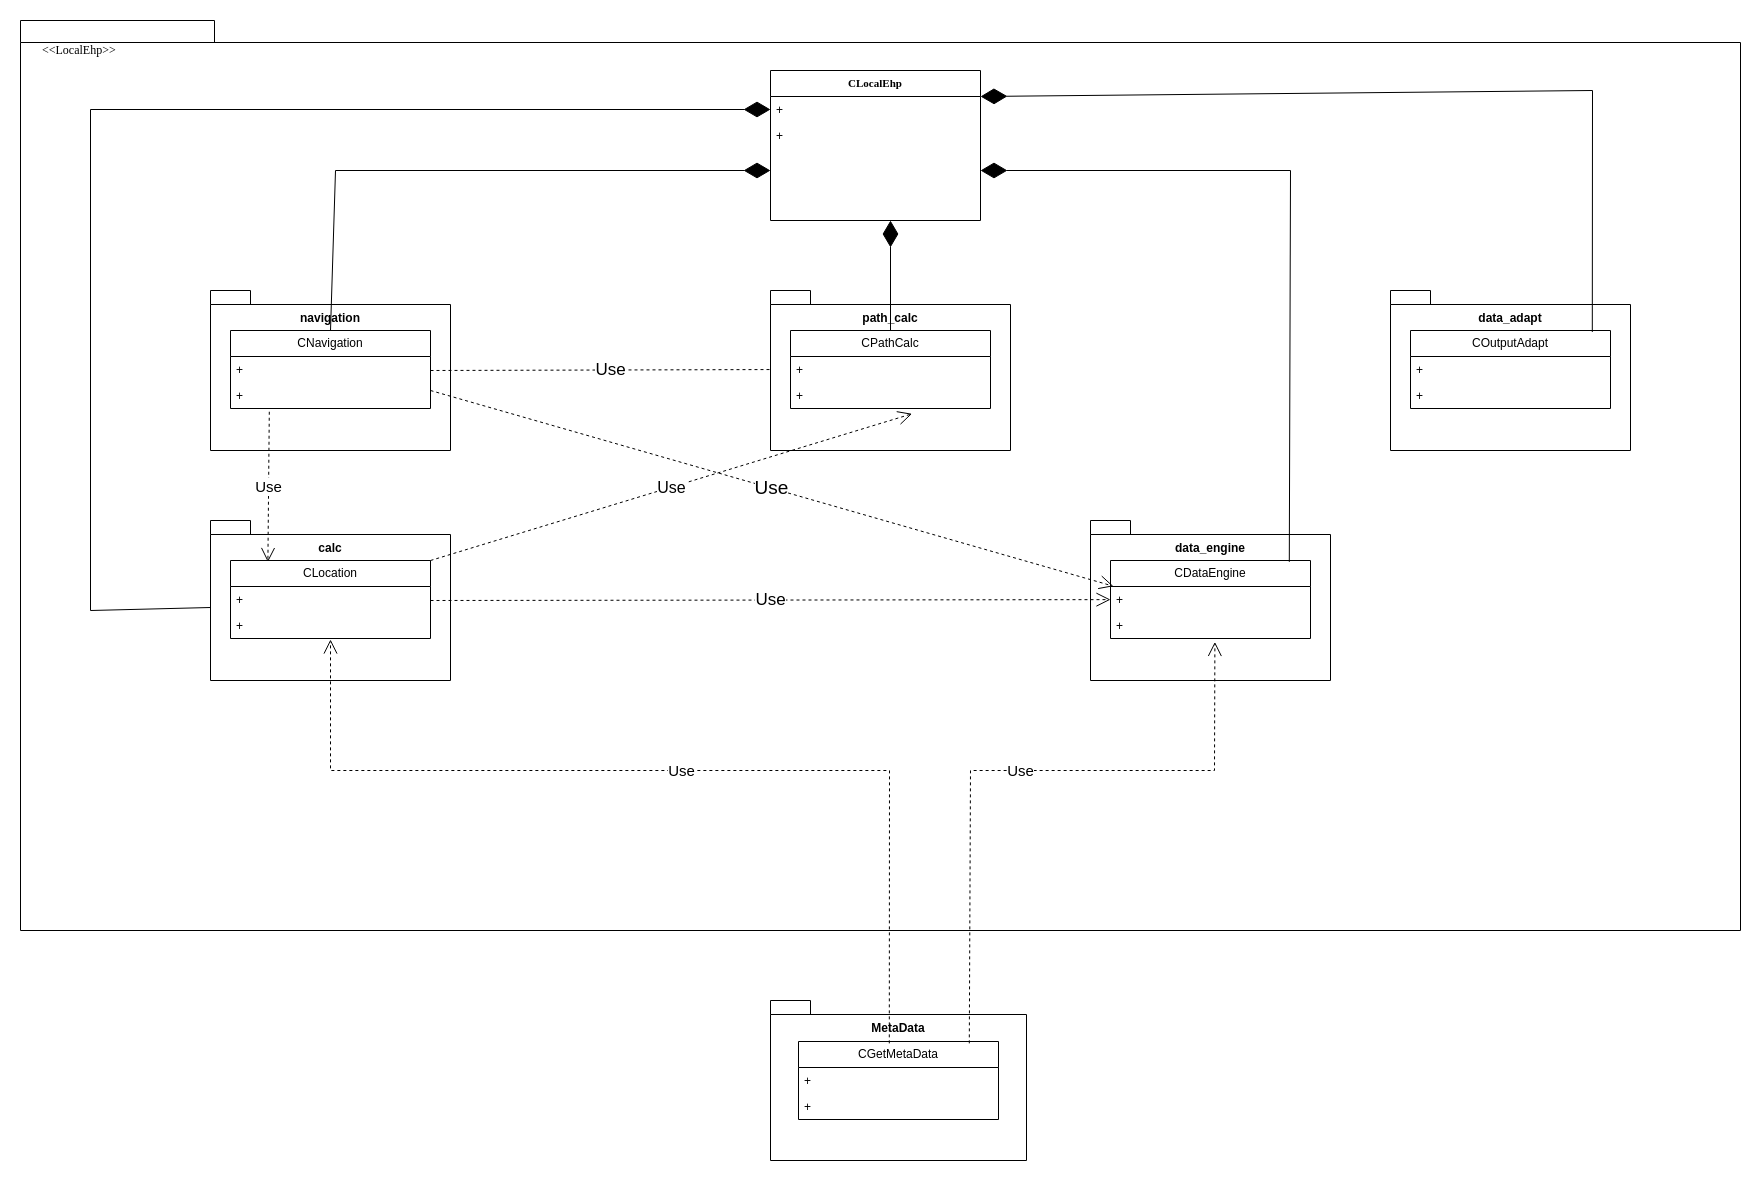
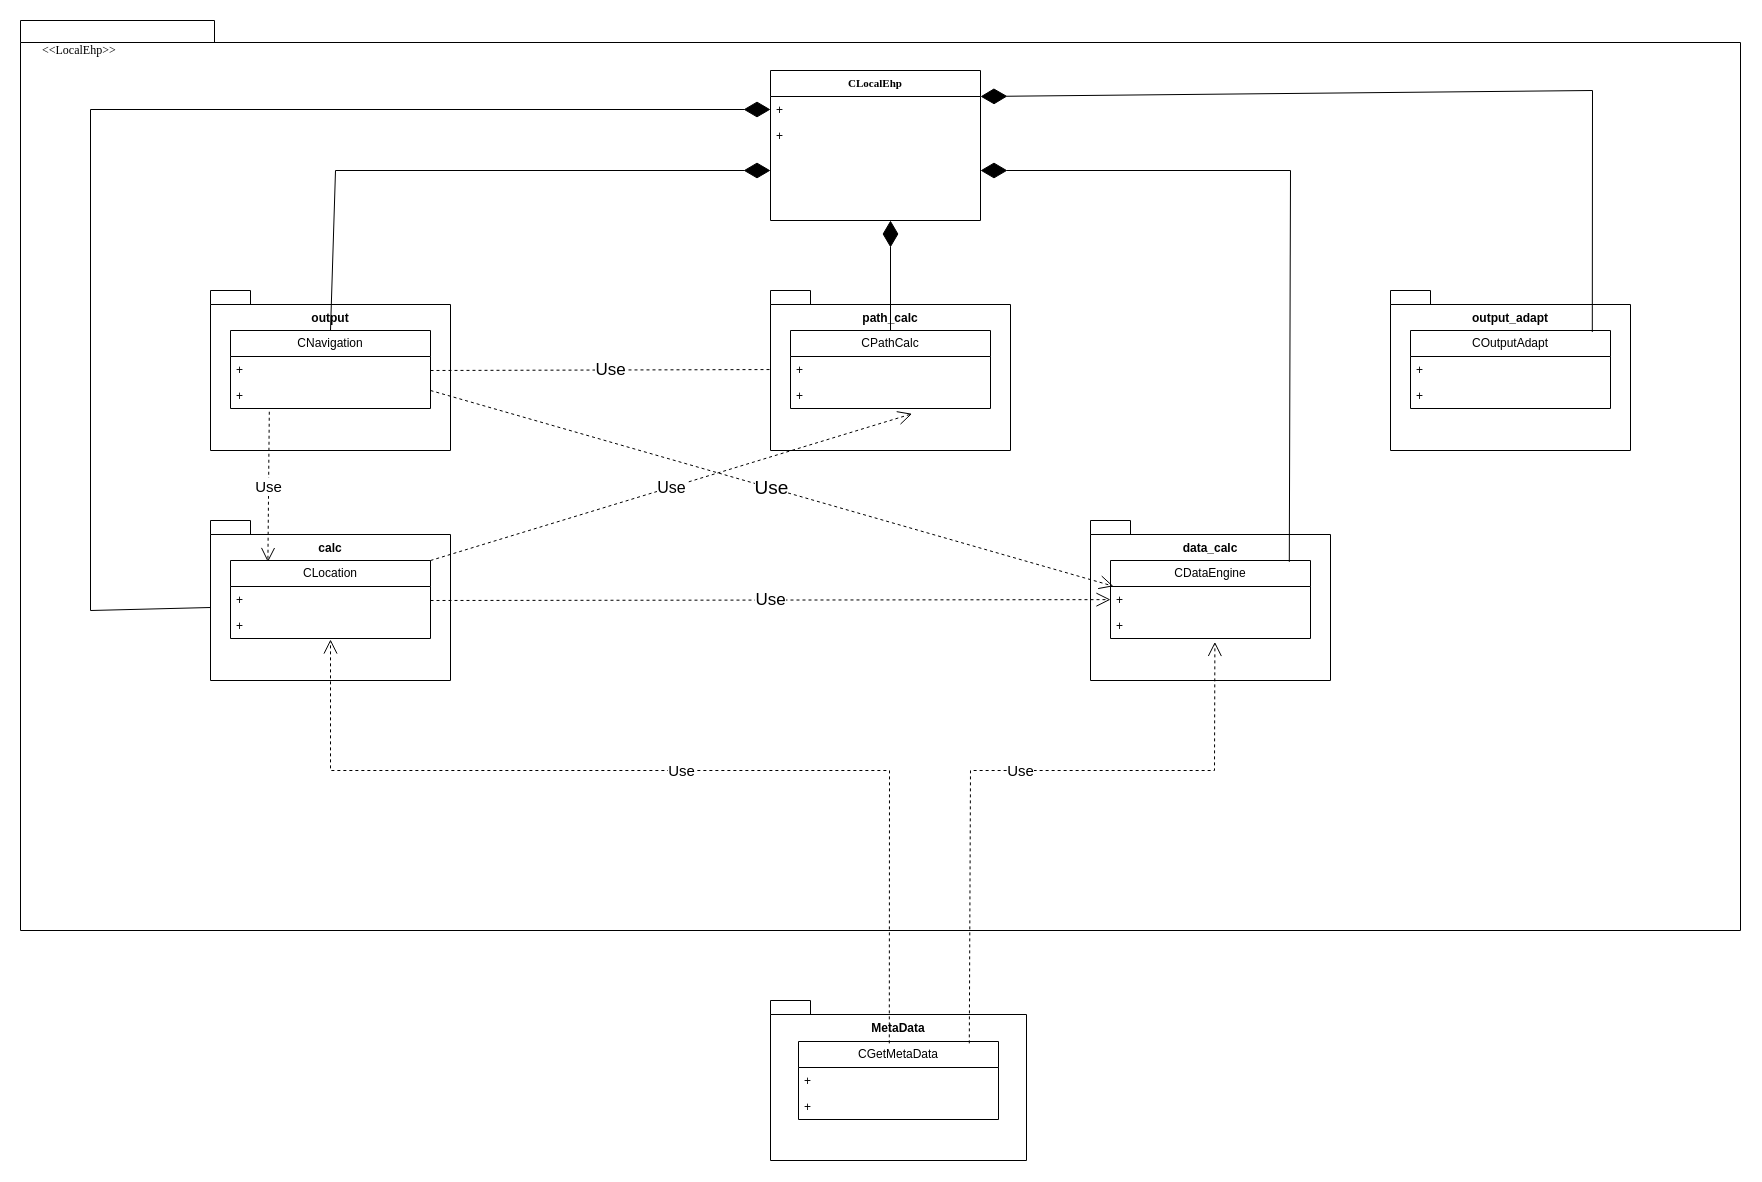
node "navigation": label "navigation" -> "output"
node "data_adapt": label "data_adapt" -> "output_adapt"
node "data_engine": label "data_engine" -> "data_calc"
